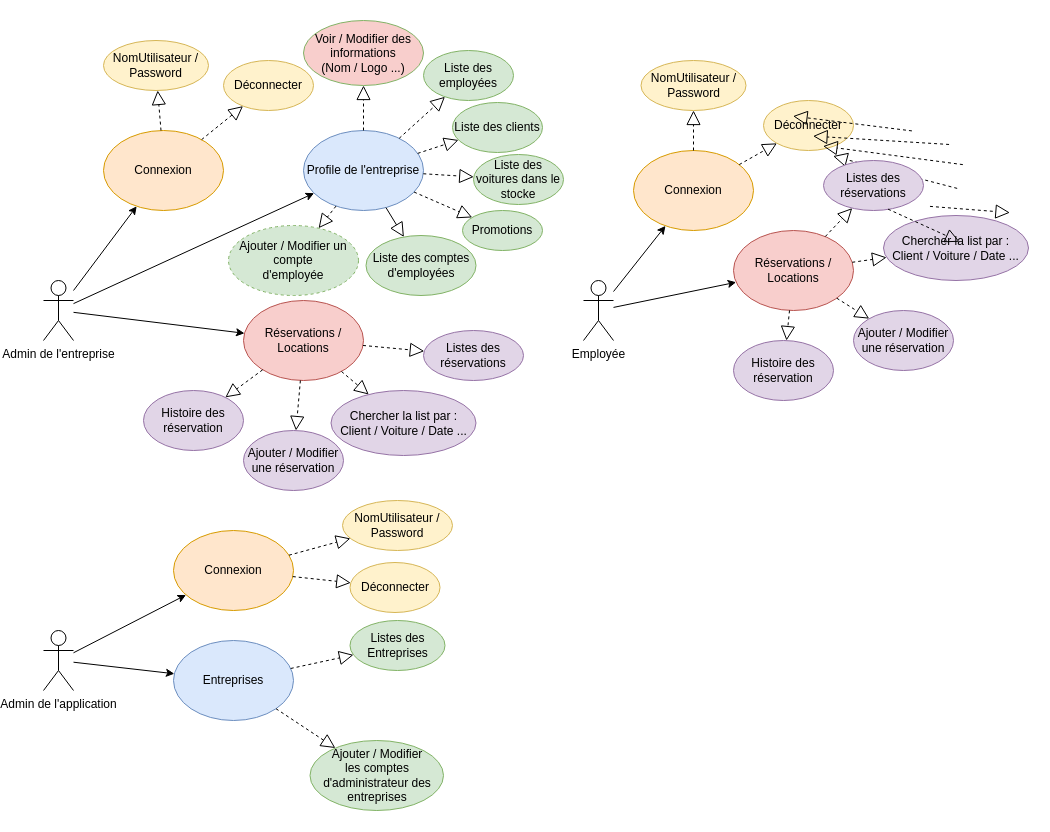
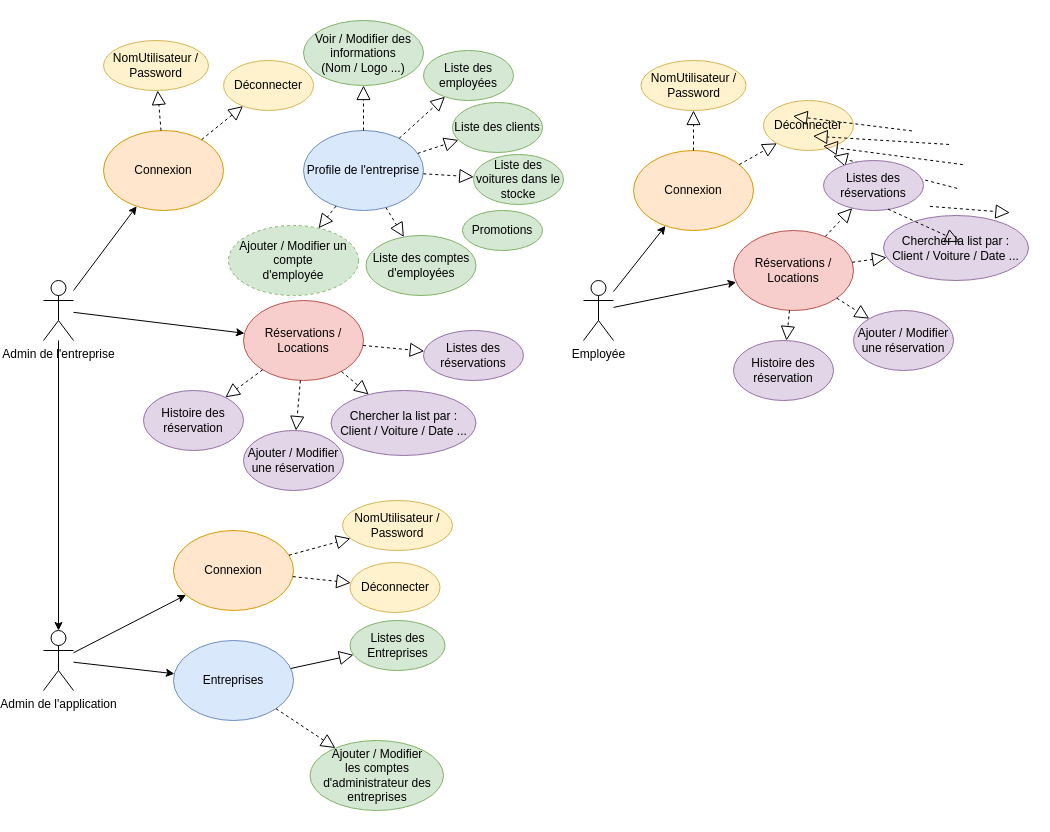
node "Voir / Modifier des informations (Nom / Logo ...)": fillcolor #f8cecc -> #d5e8d4
edge "Profile de l'entreprise" -> "Promotions": removed
edge "Profile de l'entreprise" -> "Liste des comptes d'employées": style solid -> dashed
edge "Admin de l'entreprise" -> "Profile de l'entreprise": now "Admin de l'entreprise" -> "Admin de l'application"
edge "Entreprises" -> "Listes des Entreprises": style dashed -> solid
